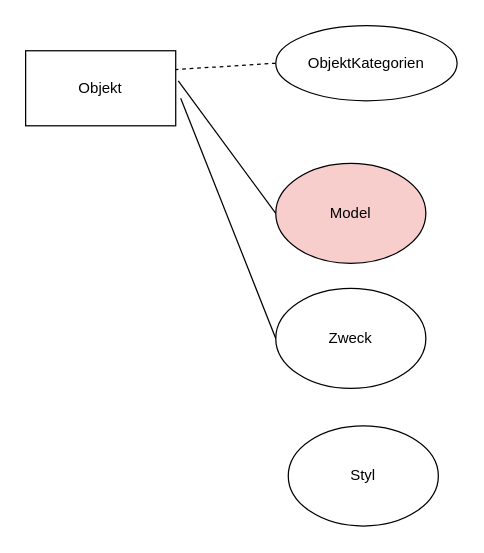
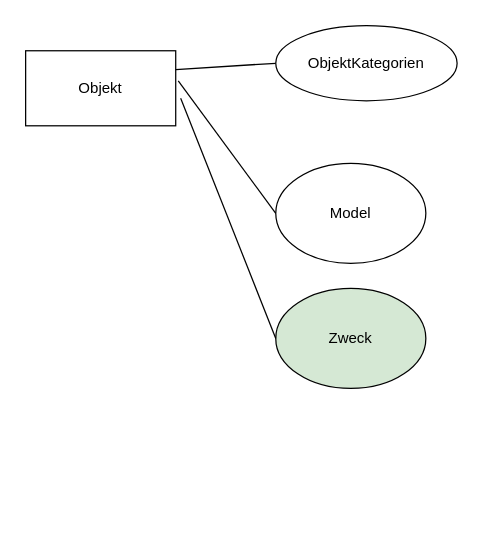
edge "ObjektKategorien" -- "Objekt": style dashed -> solid
node "Model": fillcolor #f8cecc -> #ffffff
node "Zweck": fillcolor #ffffff -> #d5e8d4
node "Styl": removed
